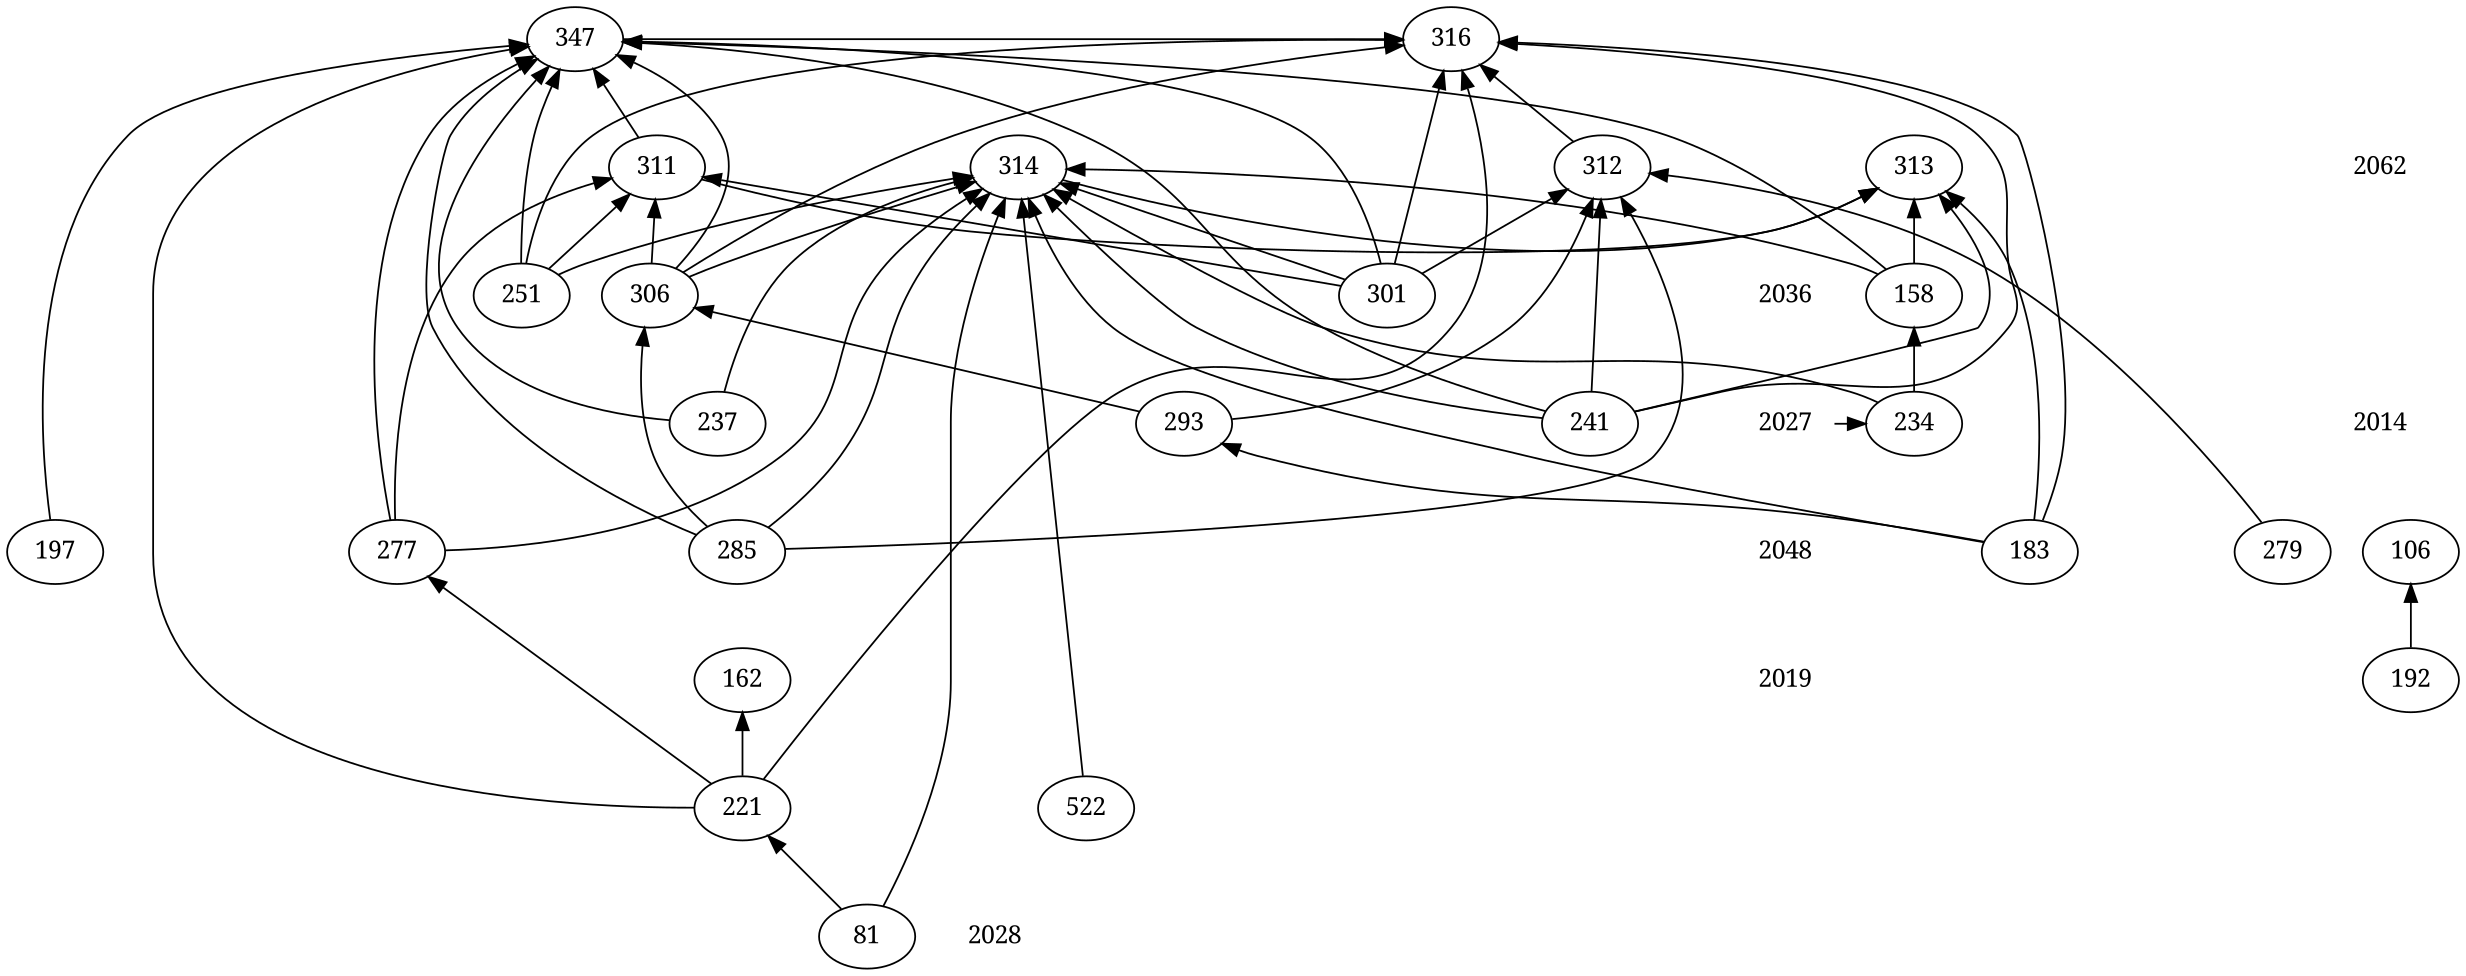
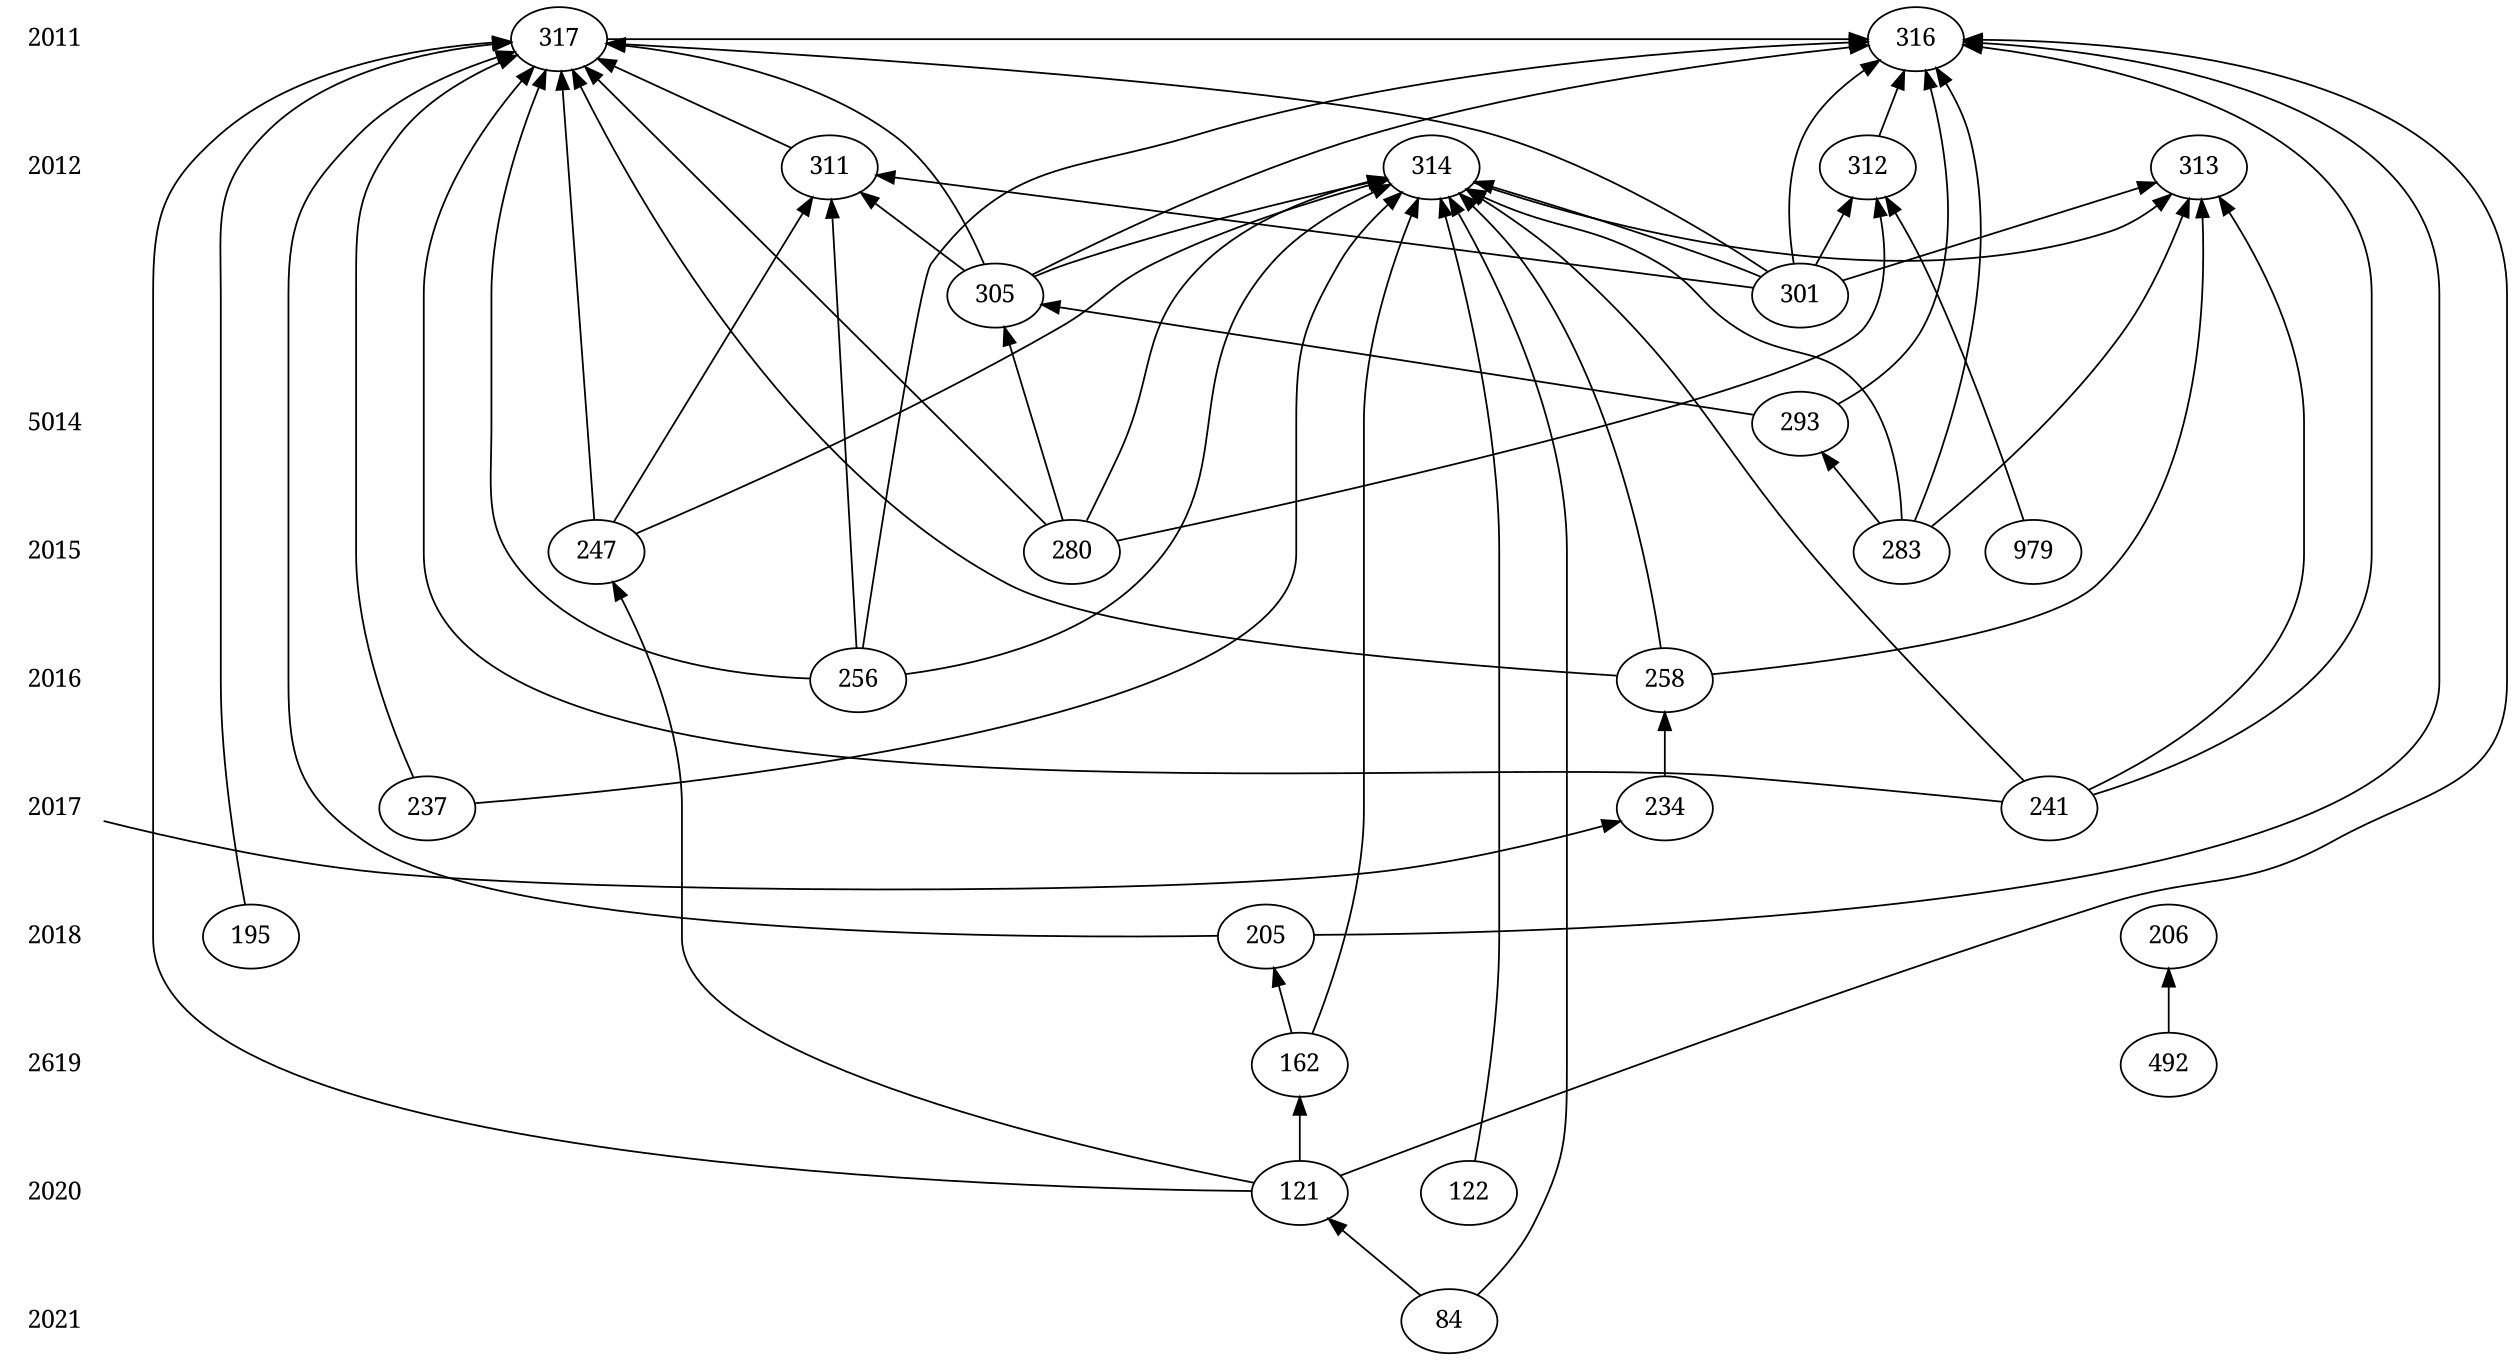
node "2011": added
node "347": label "347" -> "317"
node "2062": label "2062" -> "2012"
edge "311" -> "313": now "301" -> "313"
node "251": label "251" -> "256"
node "306": label "306" -> "305"
node "2036": label "2036" -> "2016"
node "158": label "158" -> "258"
edge "241" -> "312": removed
edge "234" -> "314": now "162" -> "314"
edge "293" -> "312": now "293" -> "316"
node "2027": label "2027" -> "2017"
node "2014": label "2014" -> "5014"
node "2015": added
node "197": label "197" -> "195"
node "277": label "277" -> "247"
node "285": label "285" -> "280"
node "2048": label "2048" -> "2018"
node "183": label "183" -> "283"
node "279": label "279" -> "979"
node "106": label "106" -> "206"
node "2019": label "2019" -> "2619"
node "192": label "192" -> "492"
node "221": label "221" -> "121"
node "522": label "522" -> "122"
node "81": label "81" -> "84"
node "2028": label "2028" -> "2021"
node "205": added
node "2020": added
